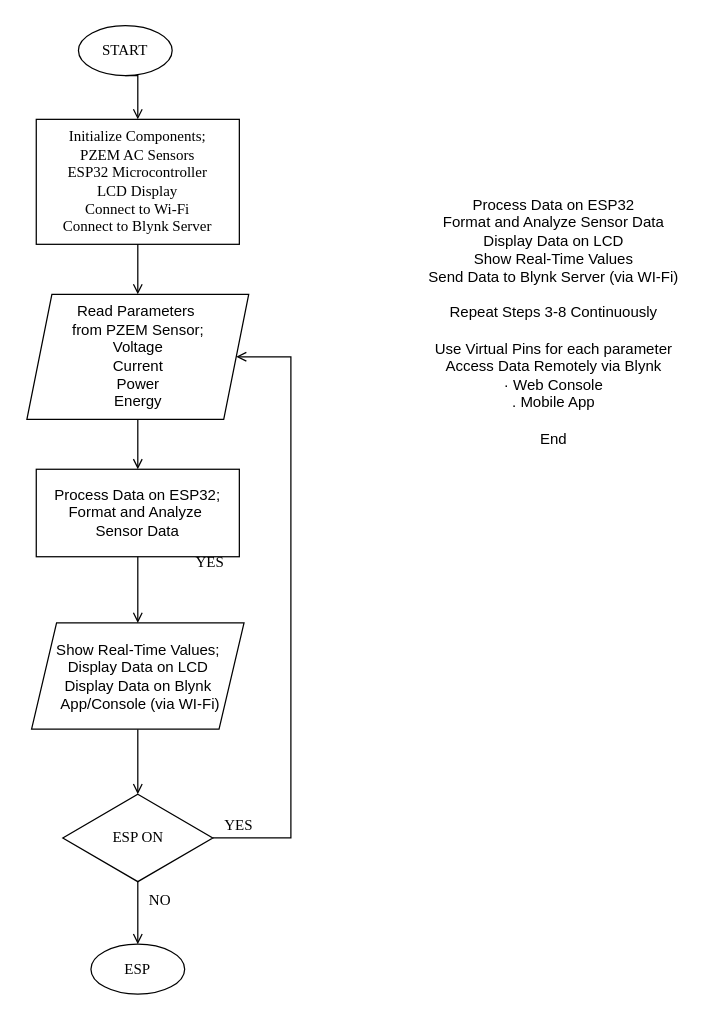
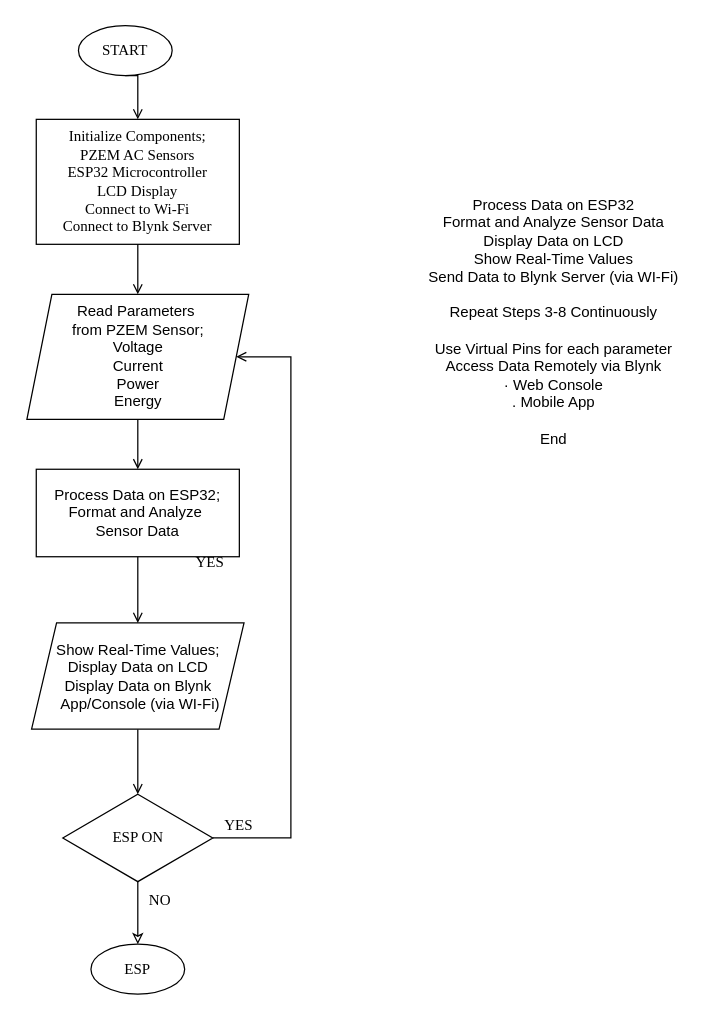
edge "ESP ON" -> "ESP": arrowhead open -> classic
